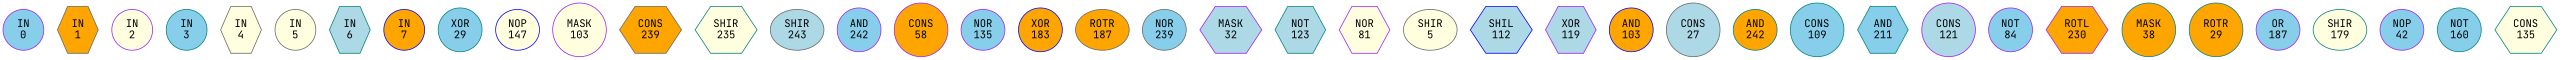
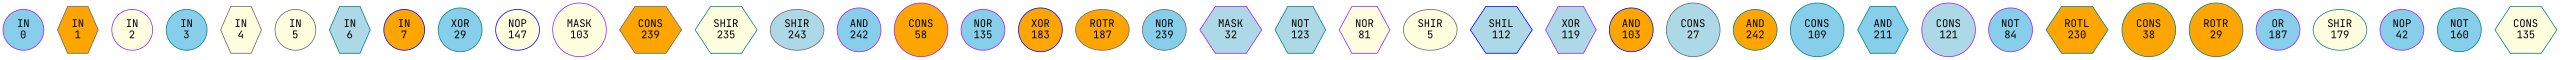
node "ROTL 230": color purple -> teal
node "MASK 38": label "MASK 38" -> "CONS 38"
